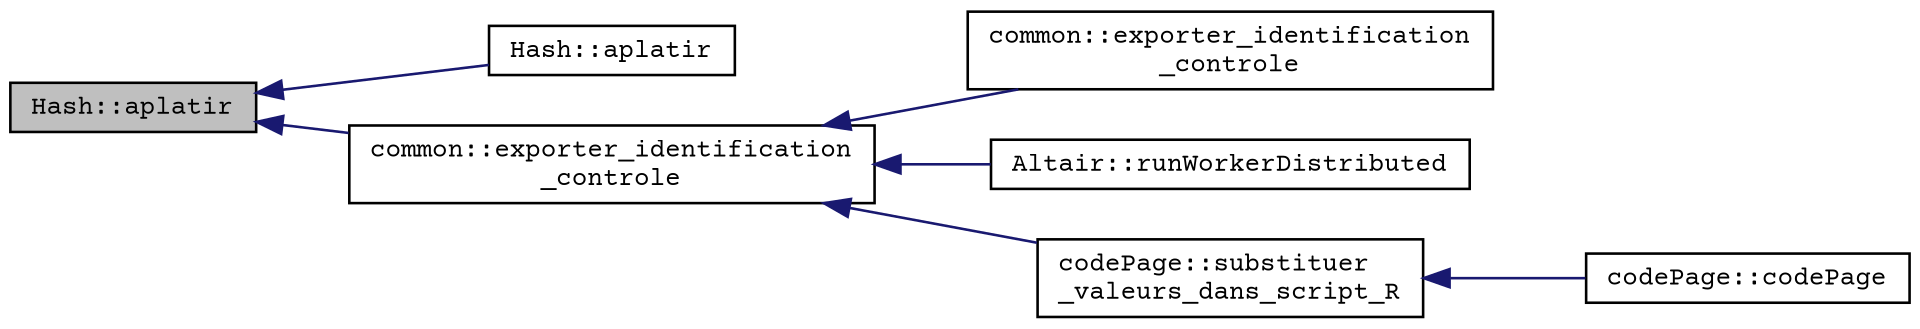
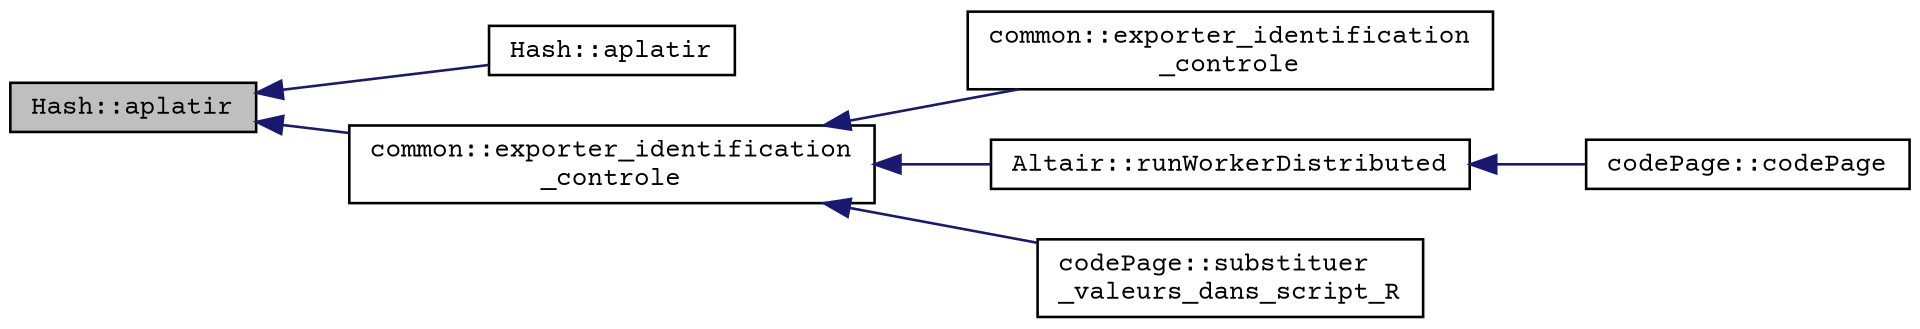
edge "codePage::codePage" -> "codePage::substituer _valeurs_dans_script_R": now "codePage::codePage" -> "Altair::runWorkerDistributed"
